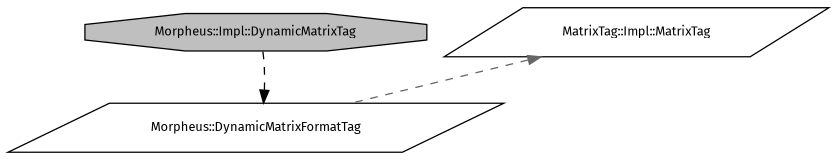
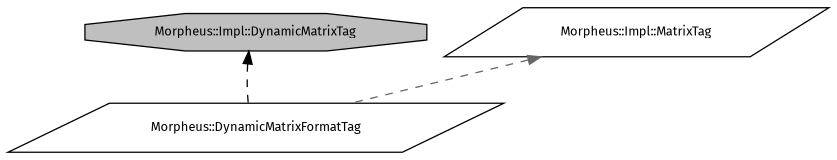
node "MatrixTag::Impl::MatrixTag": label "MatrixTag::Impl::MatrixTag" -> "Morpheus::Impl::MatrixTag"
edge "Morpheus::Impl::DynamicMatrixTag" -> "Morpheus::DynamicMatrixFormatTag": reversed
